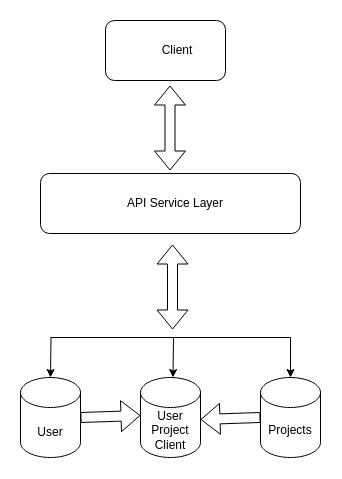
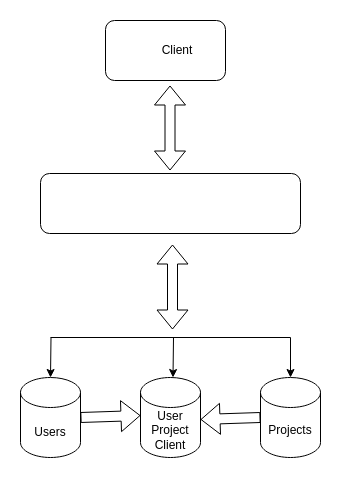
node "API Service Layer": removed
node "User": label "User" -> "Users"
